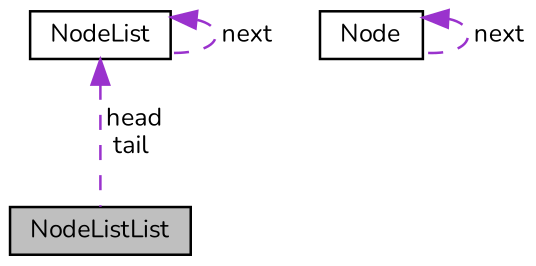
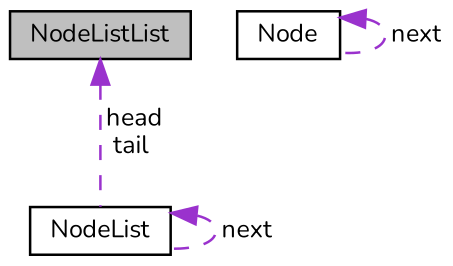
edge "NodeListList" -> "NodeList": reversed
